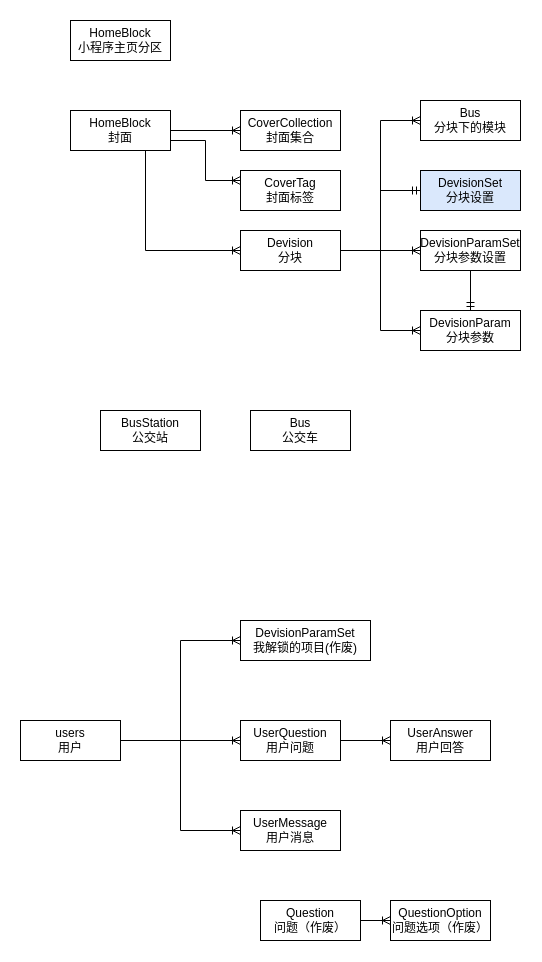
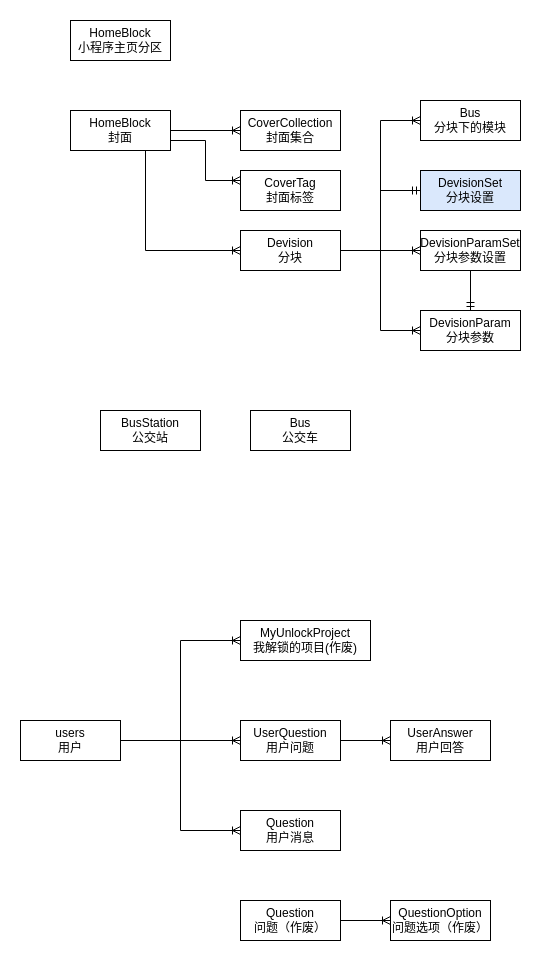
node "DevisionParamSet 我解锁的项目(作废)": label "DevisionParamSet 我解锁的项目(作废)" -> "MyUnlockProject 我解锁的项目(作废)"
node "UserMessage 用户消息": label "UserMessage 用户消息" -> "Question 用户消息"
node "Question 问题（作废）": moved (311, 921) -> (291, 921)
